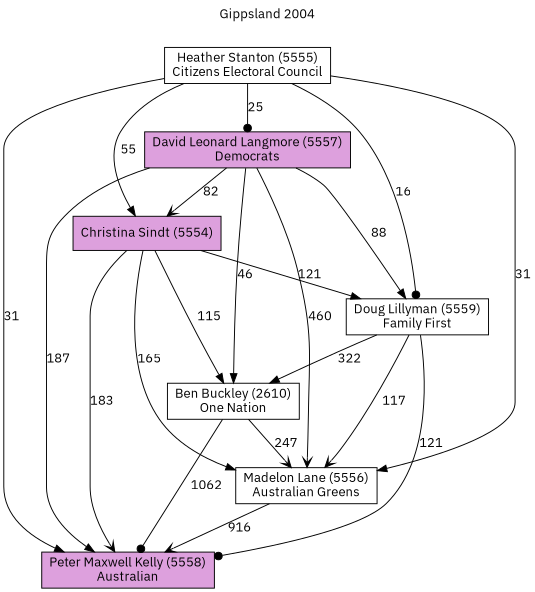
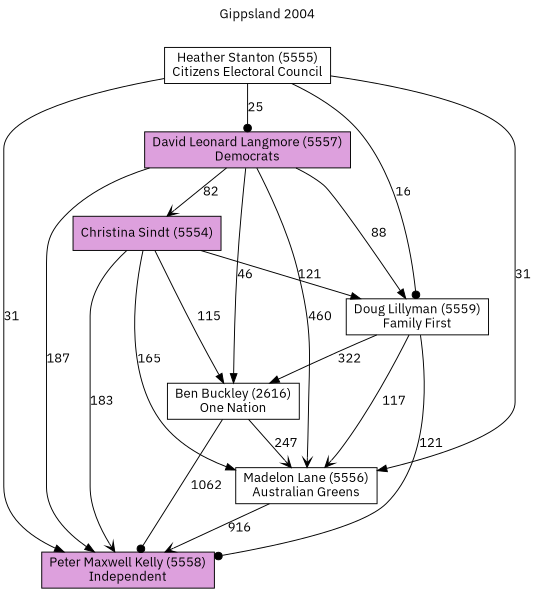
edge "Heather Stanton (5555) Citizens Electoral Council" -> "Christina Sindt (5554)": removed, label "55"
node "Ben Buckley (2610) One Nation": label "Ben Buckley (2610) One Nation" -> "Ben Buckley (2616) One Nation"
node "Peter Maxwell Kelly (5558) Australian": label "Peter Maxwell Kelly (5558) Australian" -> "Peter Maxwell Kelly (5558) Independent"
